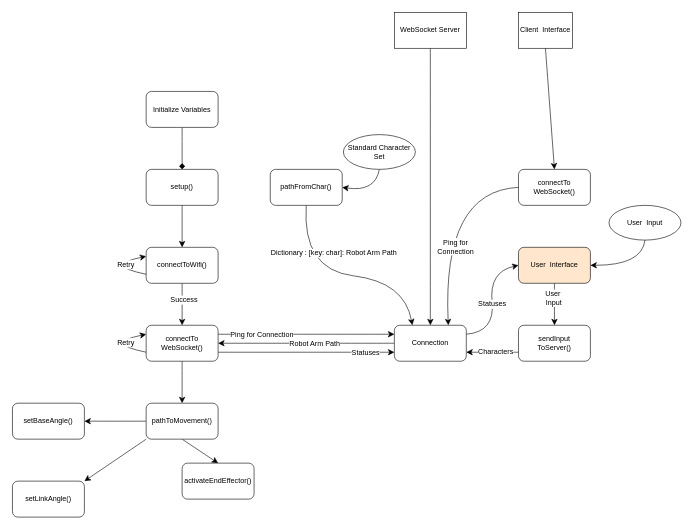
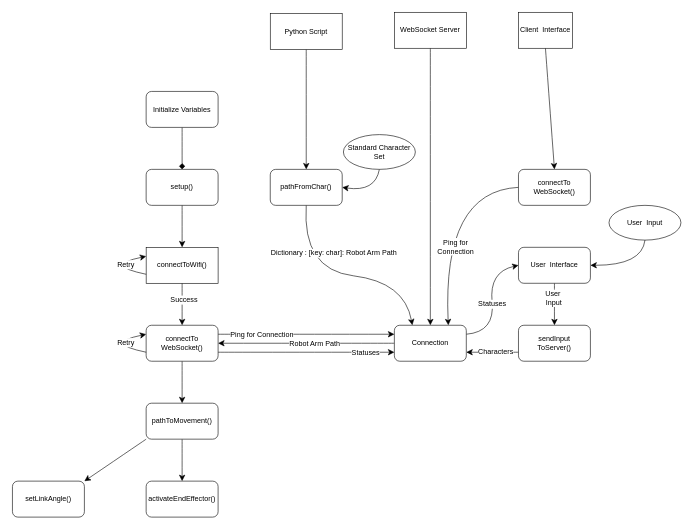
node "Python Script": added
edge "Python Script" -> "pathFromChar()": added
node "connectToWifi()": shape rounded rectangle -> rectangle
node "User Interface": fillcolor #ffe6cc -> #ffffff
node "setBaseAngle()": removed
edge "pathToMovement()" -> "setBaseAngle()": removed
node "activateEndEffector()": moved (218, 482) -> (182, 500)
